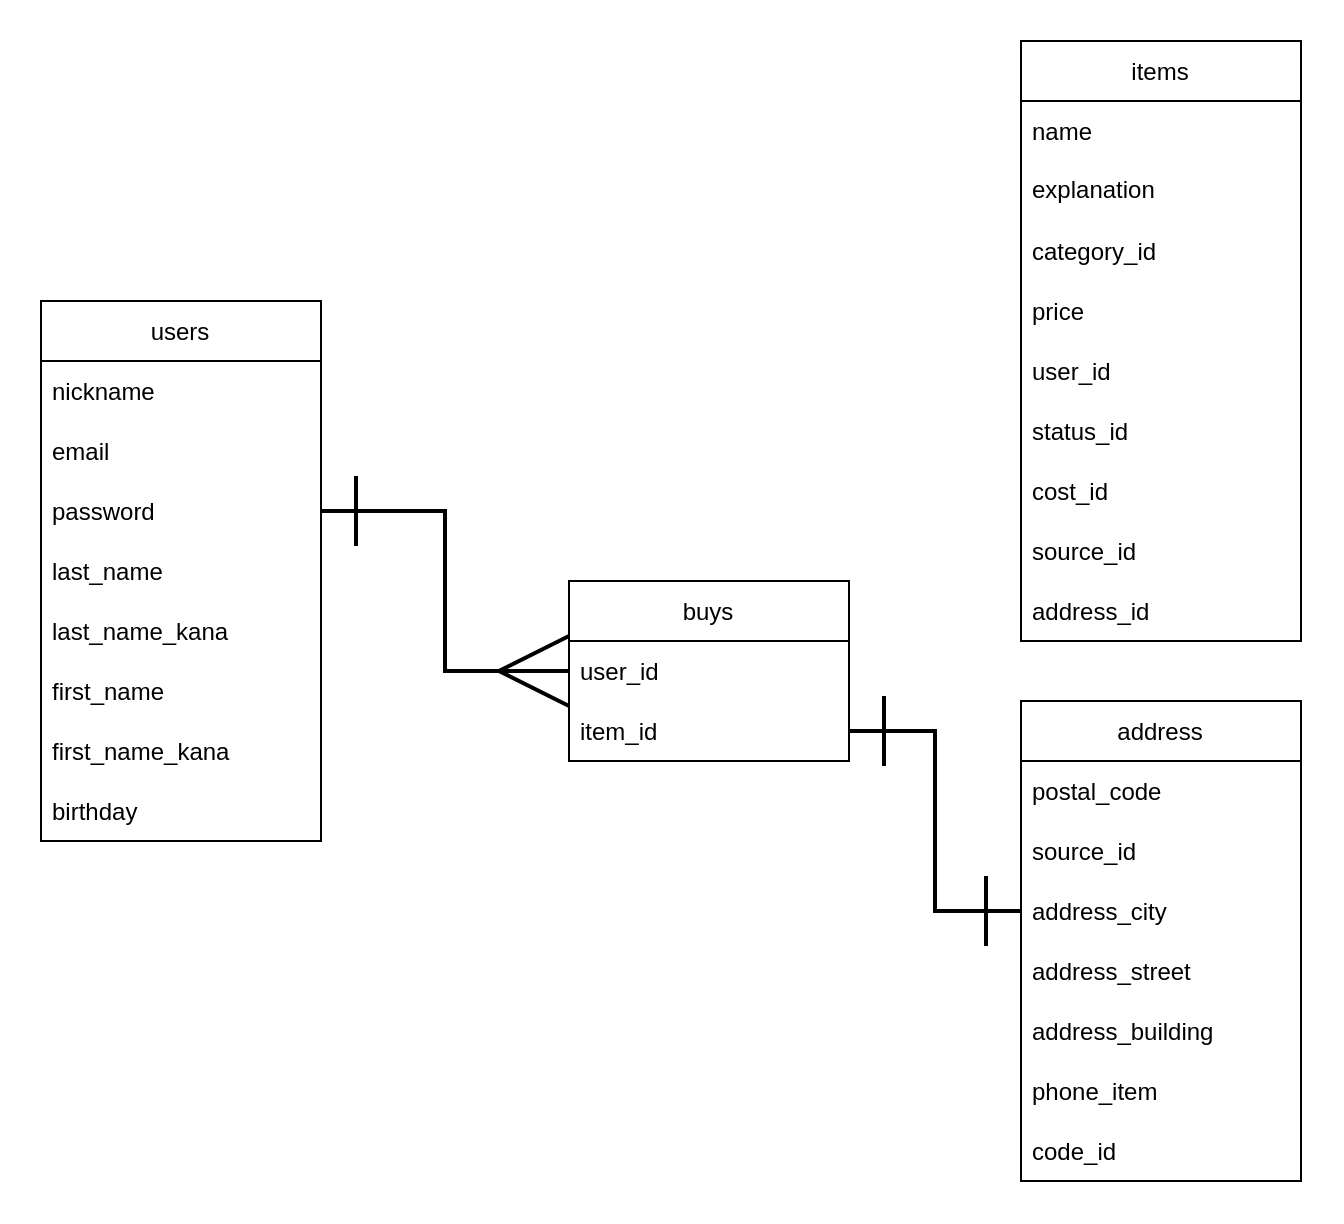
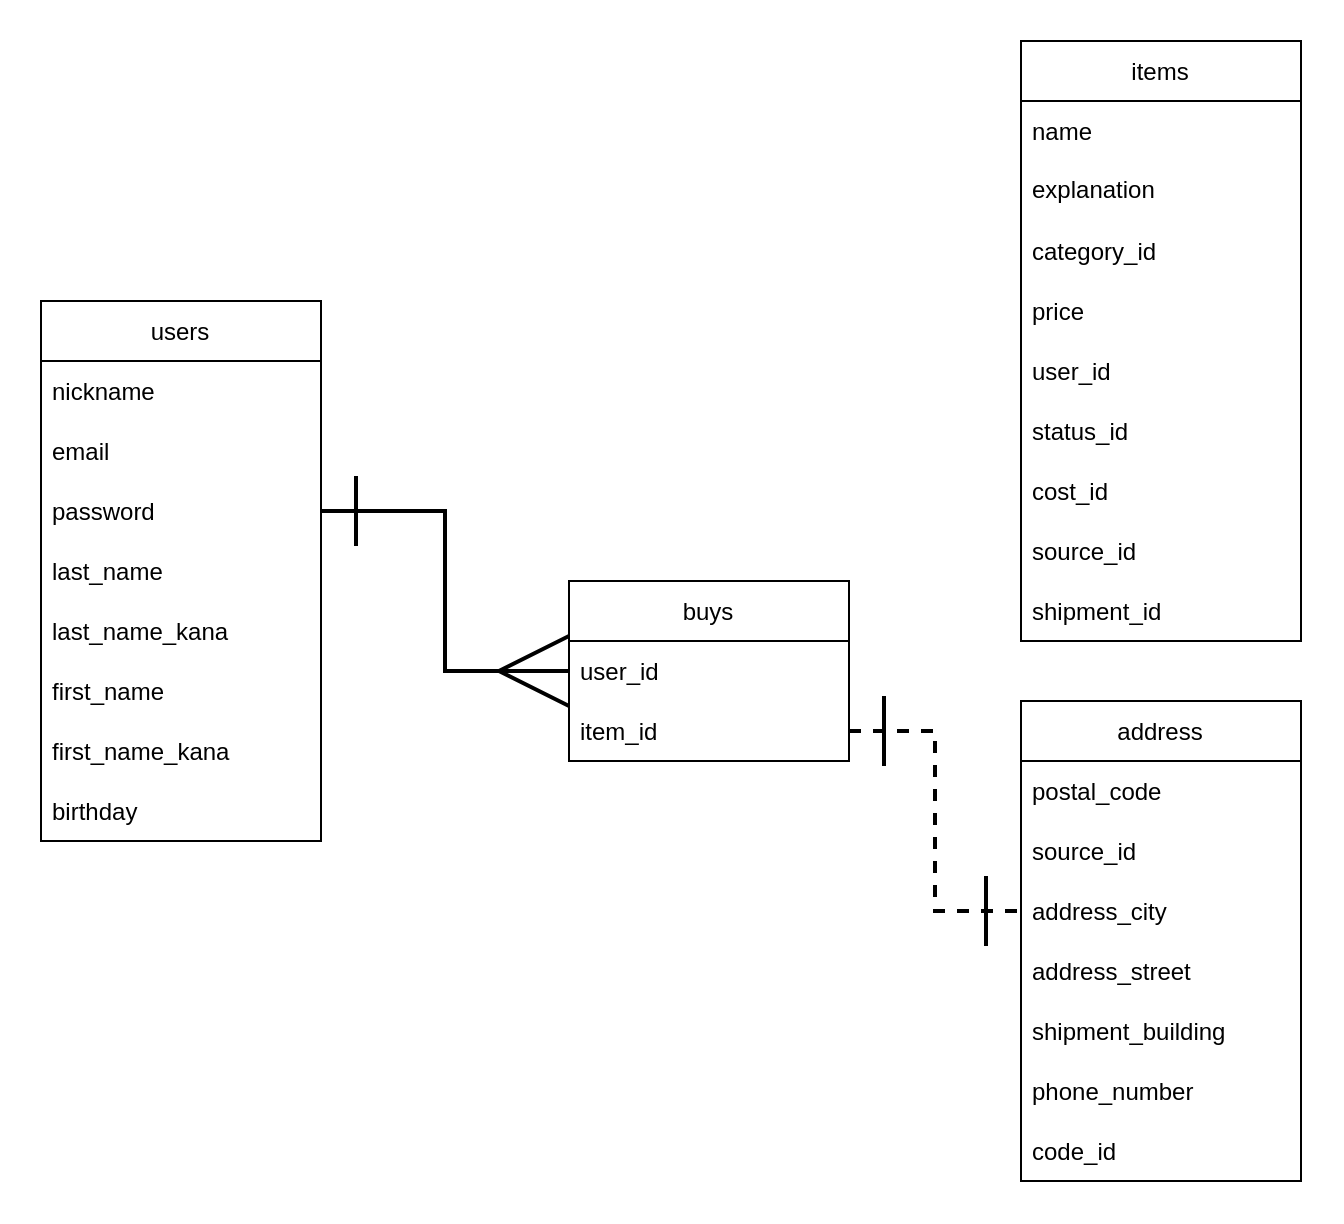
node "address_id": label "address_id" -> "shipment_id"
edge "item_id" -- "address_city": style solid -> dashed
node "address_building": label "address_building" -> "shipment_building"
node "phone_item": label "phone_item" -> "phone_number"
